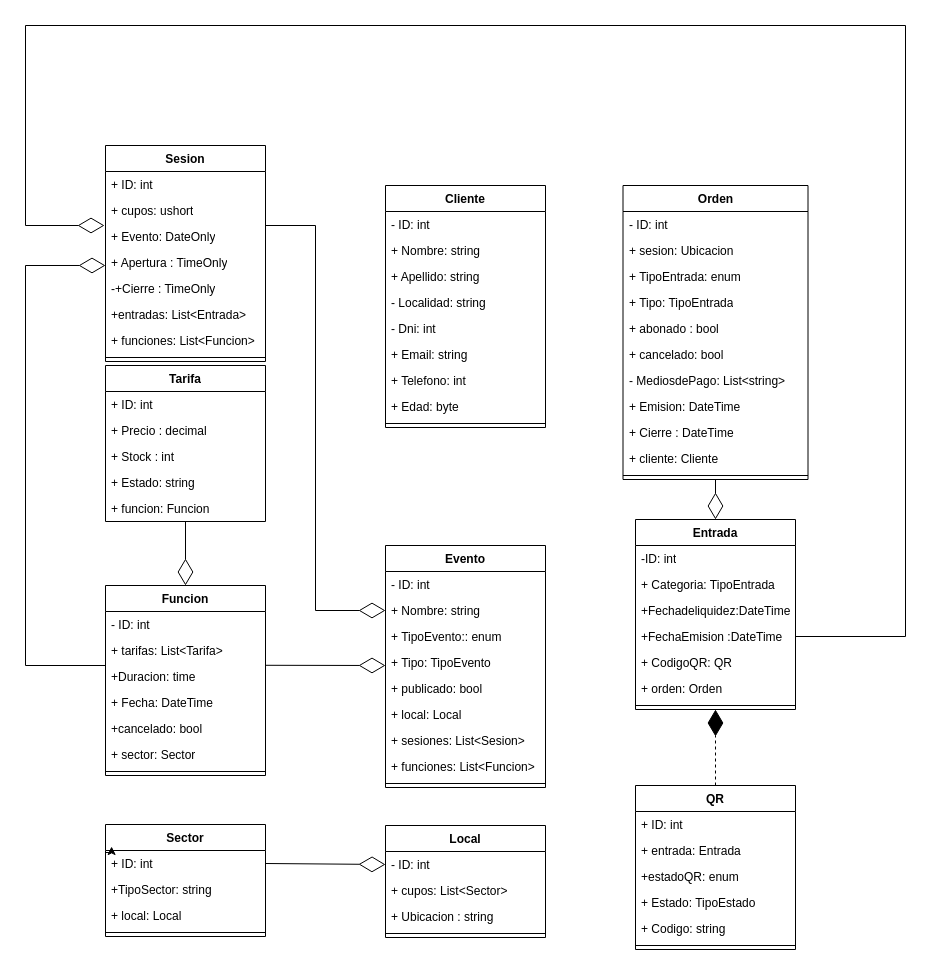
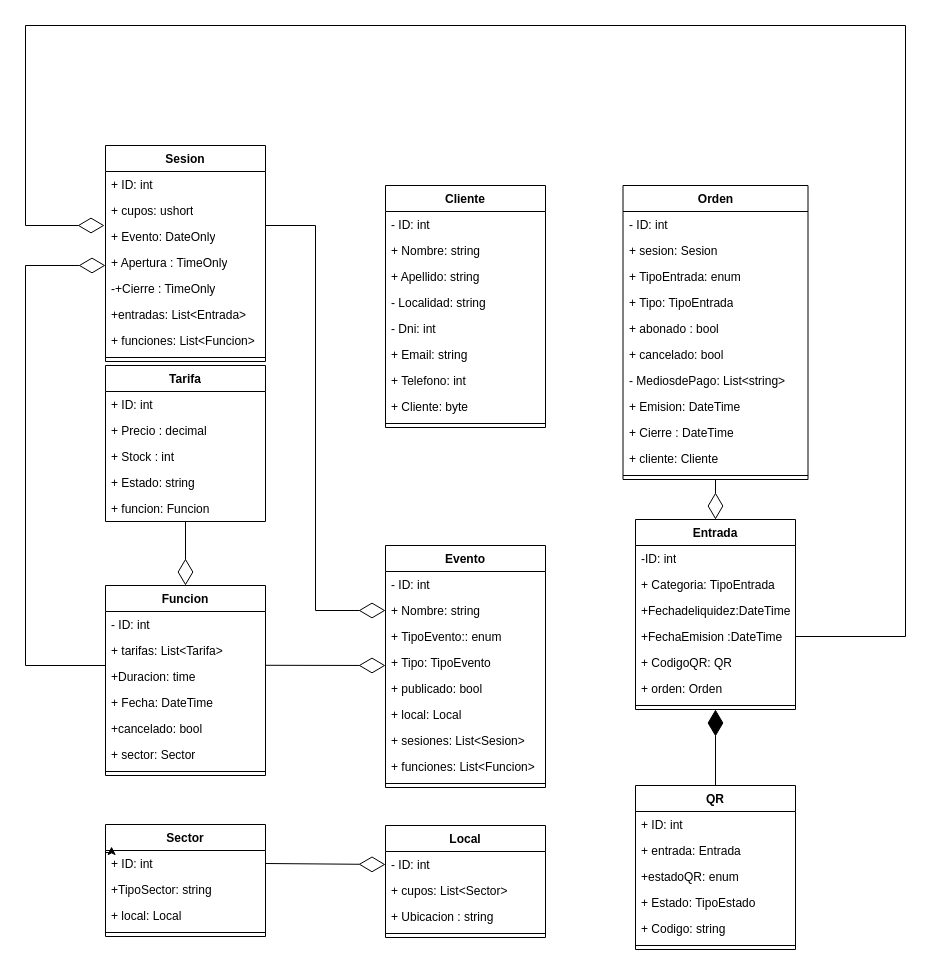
node "+ sesion: Ubicacion": label "+ sesion: Ubicacion" -> "+ sesion: Sesion"
node "+ Edad: byte": label "+ Edad: byte" -> "+ Cliente: byte"
edge "QR" -> "Entrada": style dashed -> solid
